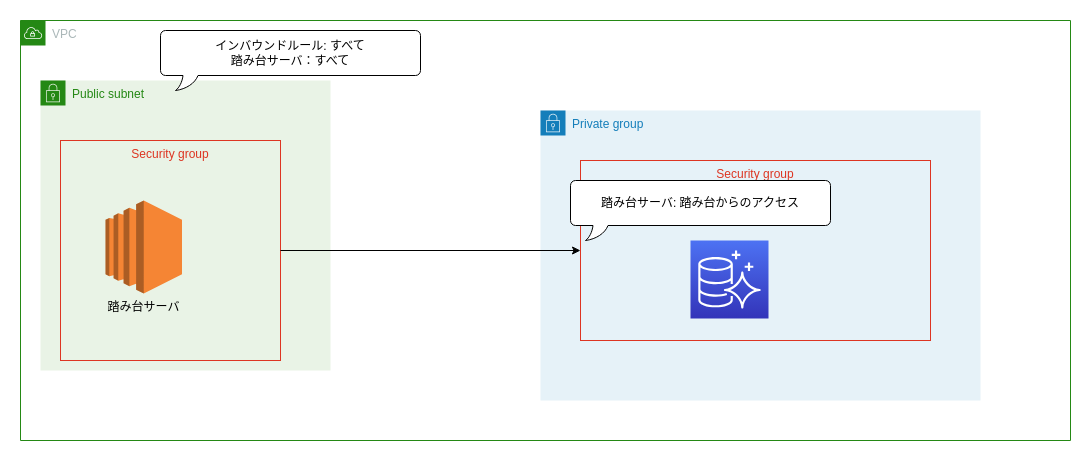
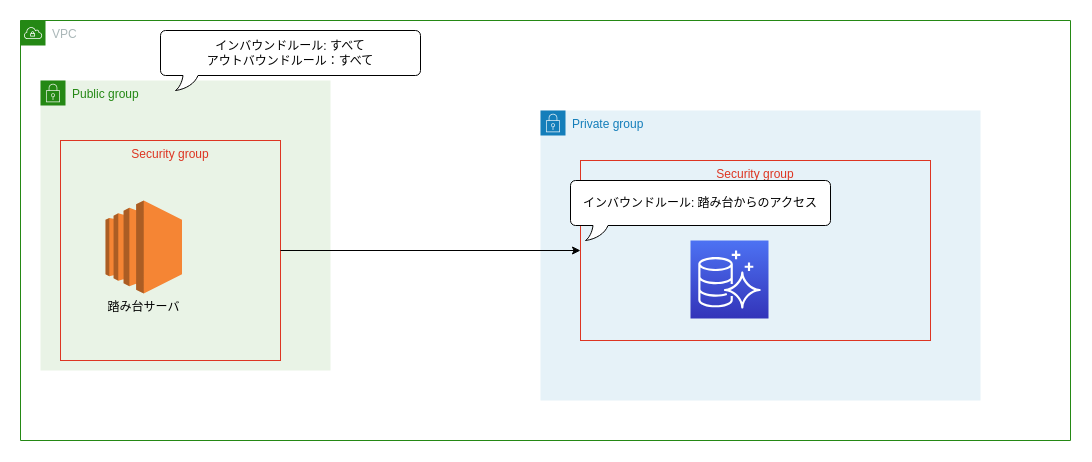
node "インバウンドルール: すべて 踏み台サーバ：すべて": label "インバウンドルール: すべて 踏み台サーバ：すべて" -> "インバウンドルール: すべて アウトバウンドルール：すべて"
node "Public subnet": label "Public subnet" -> "Public group"
node "踏み台サーバ: 踏み台からのアクセス": label "踏み台サーバ: 踏み台からのアクセス" -> "インバウンドルール: 踏み台からのアクセス"
